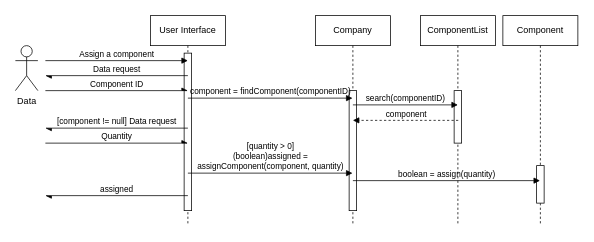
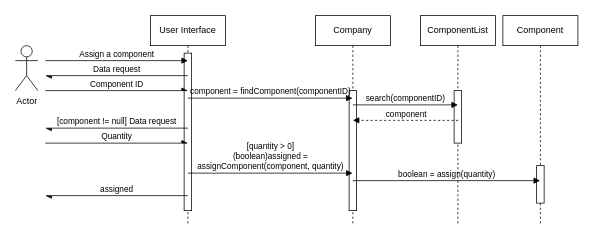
node "Data": label "Data" -> "Actor"
